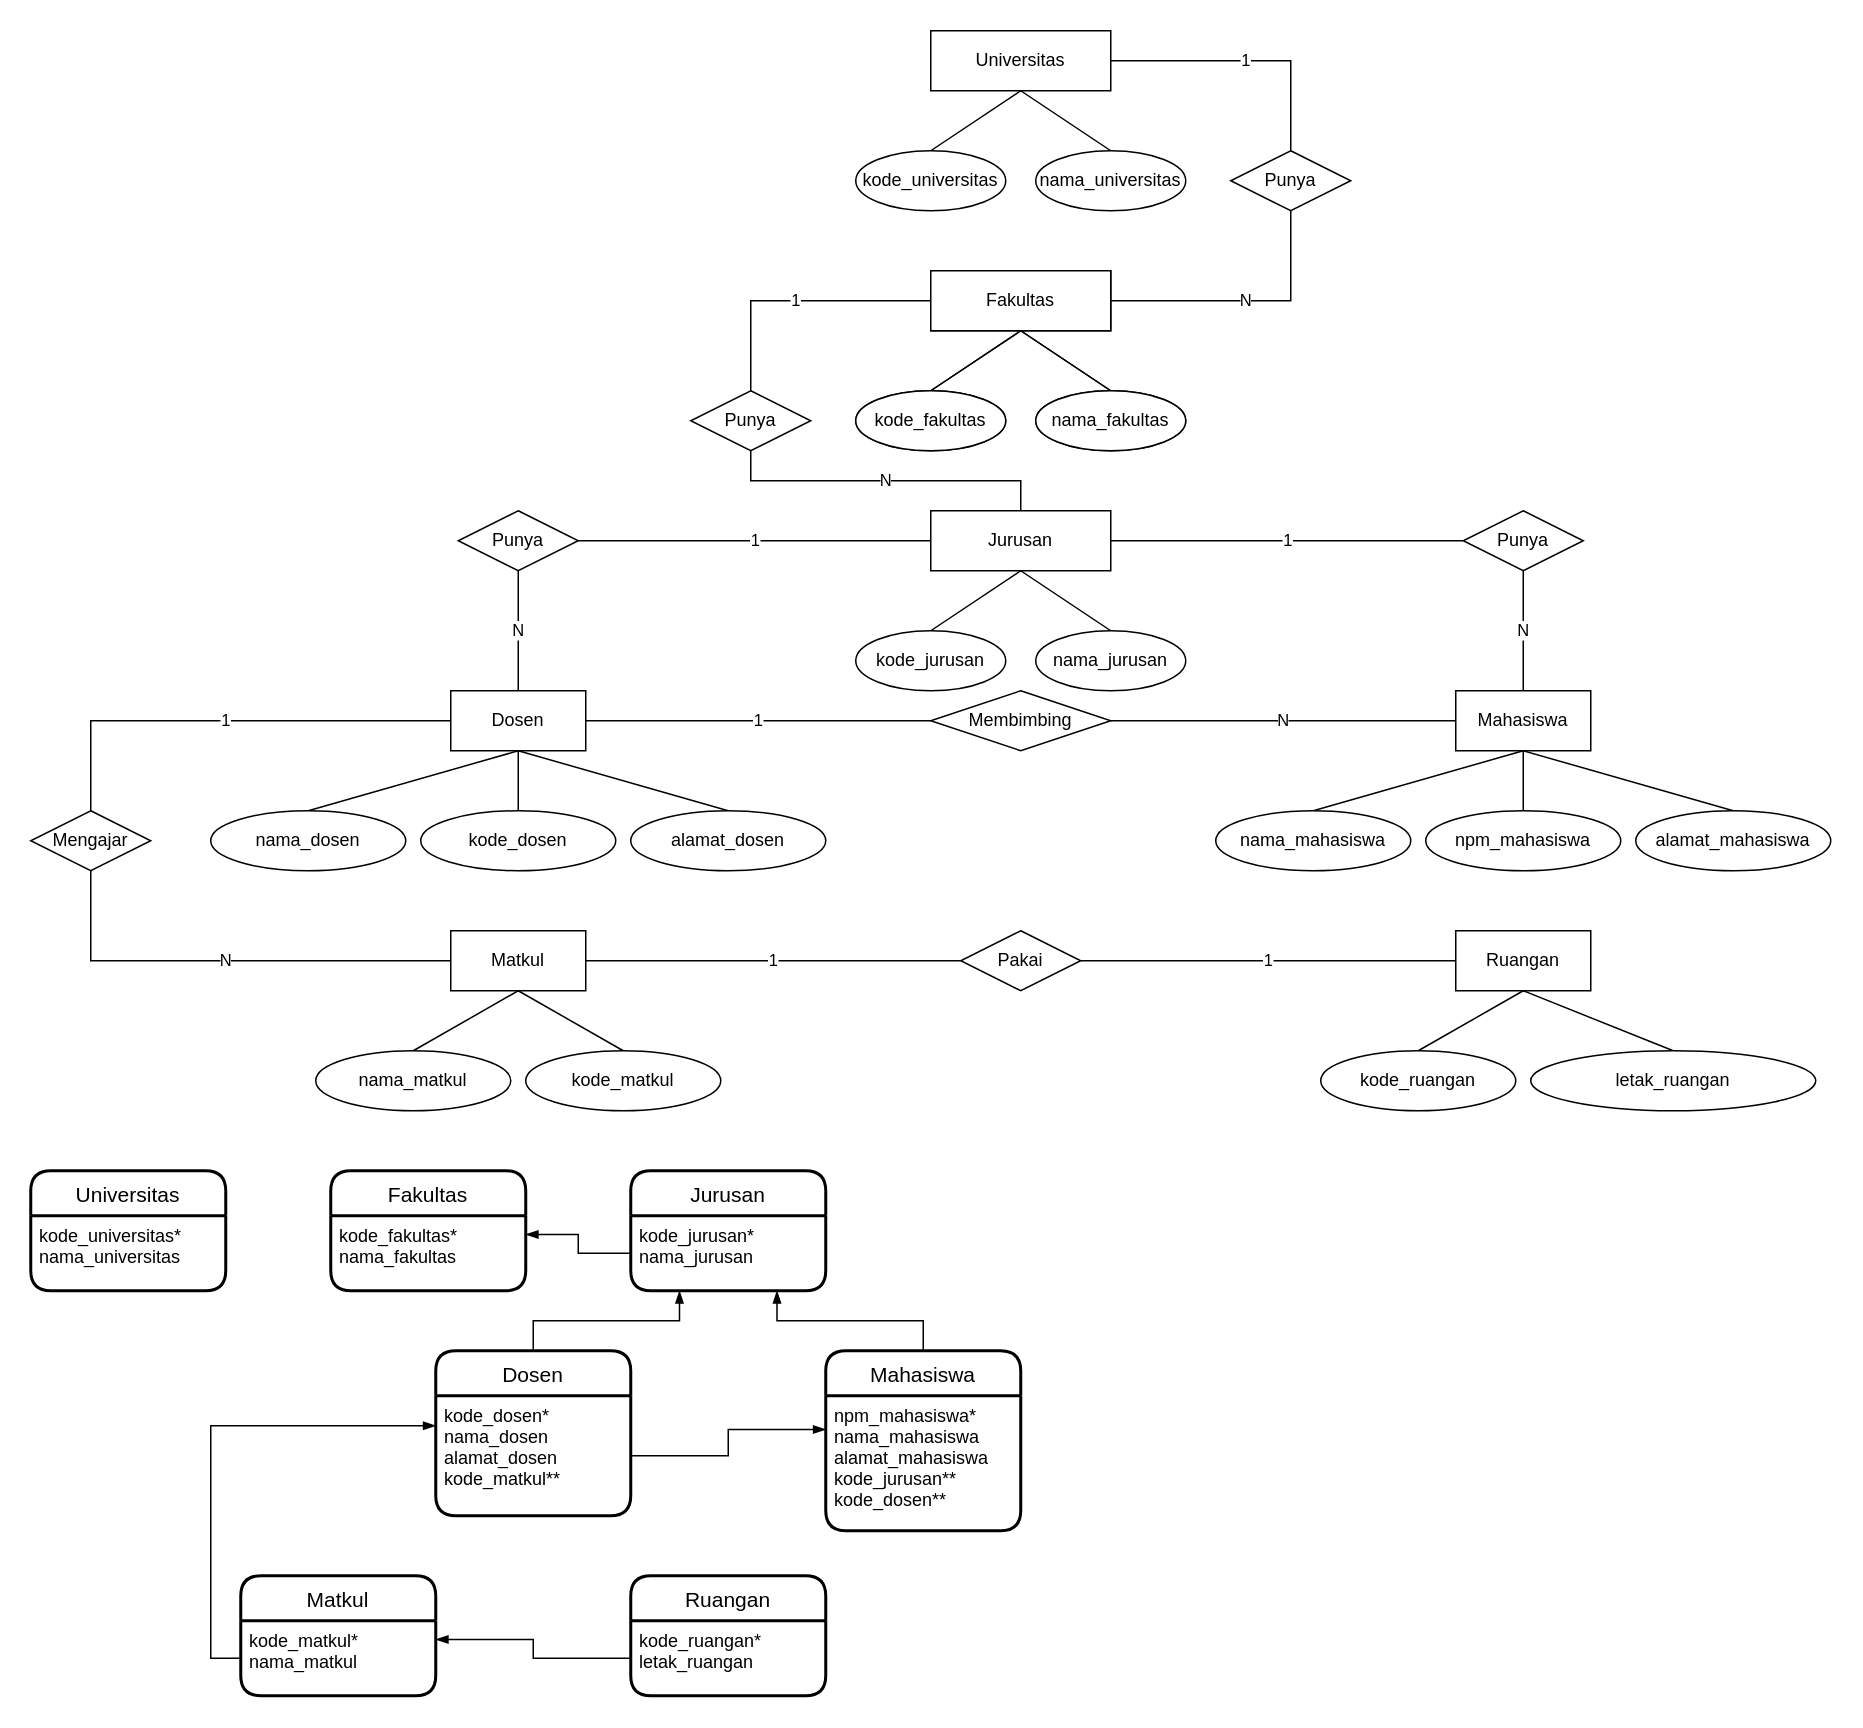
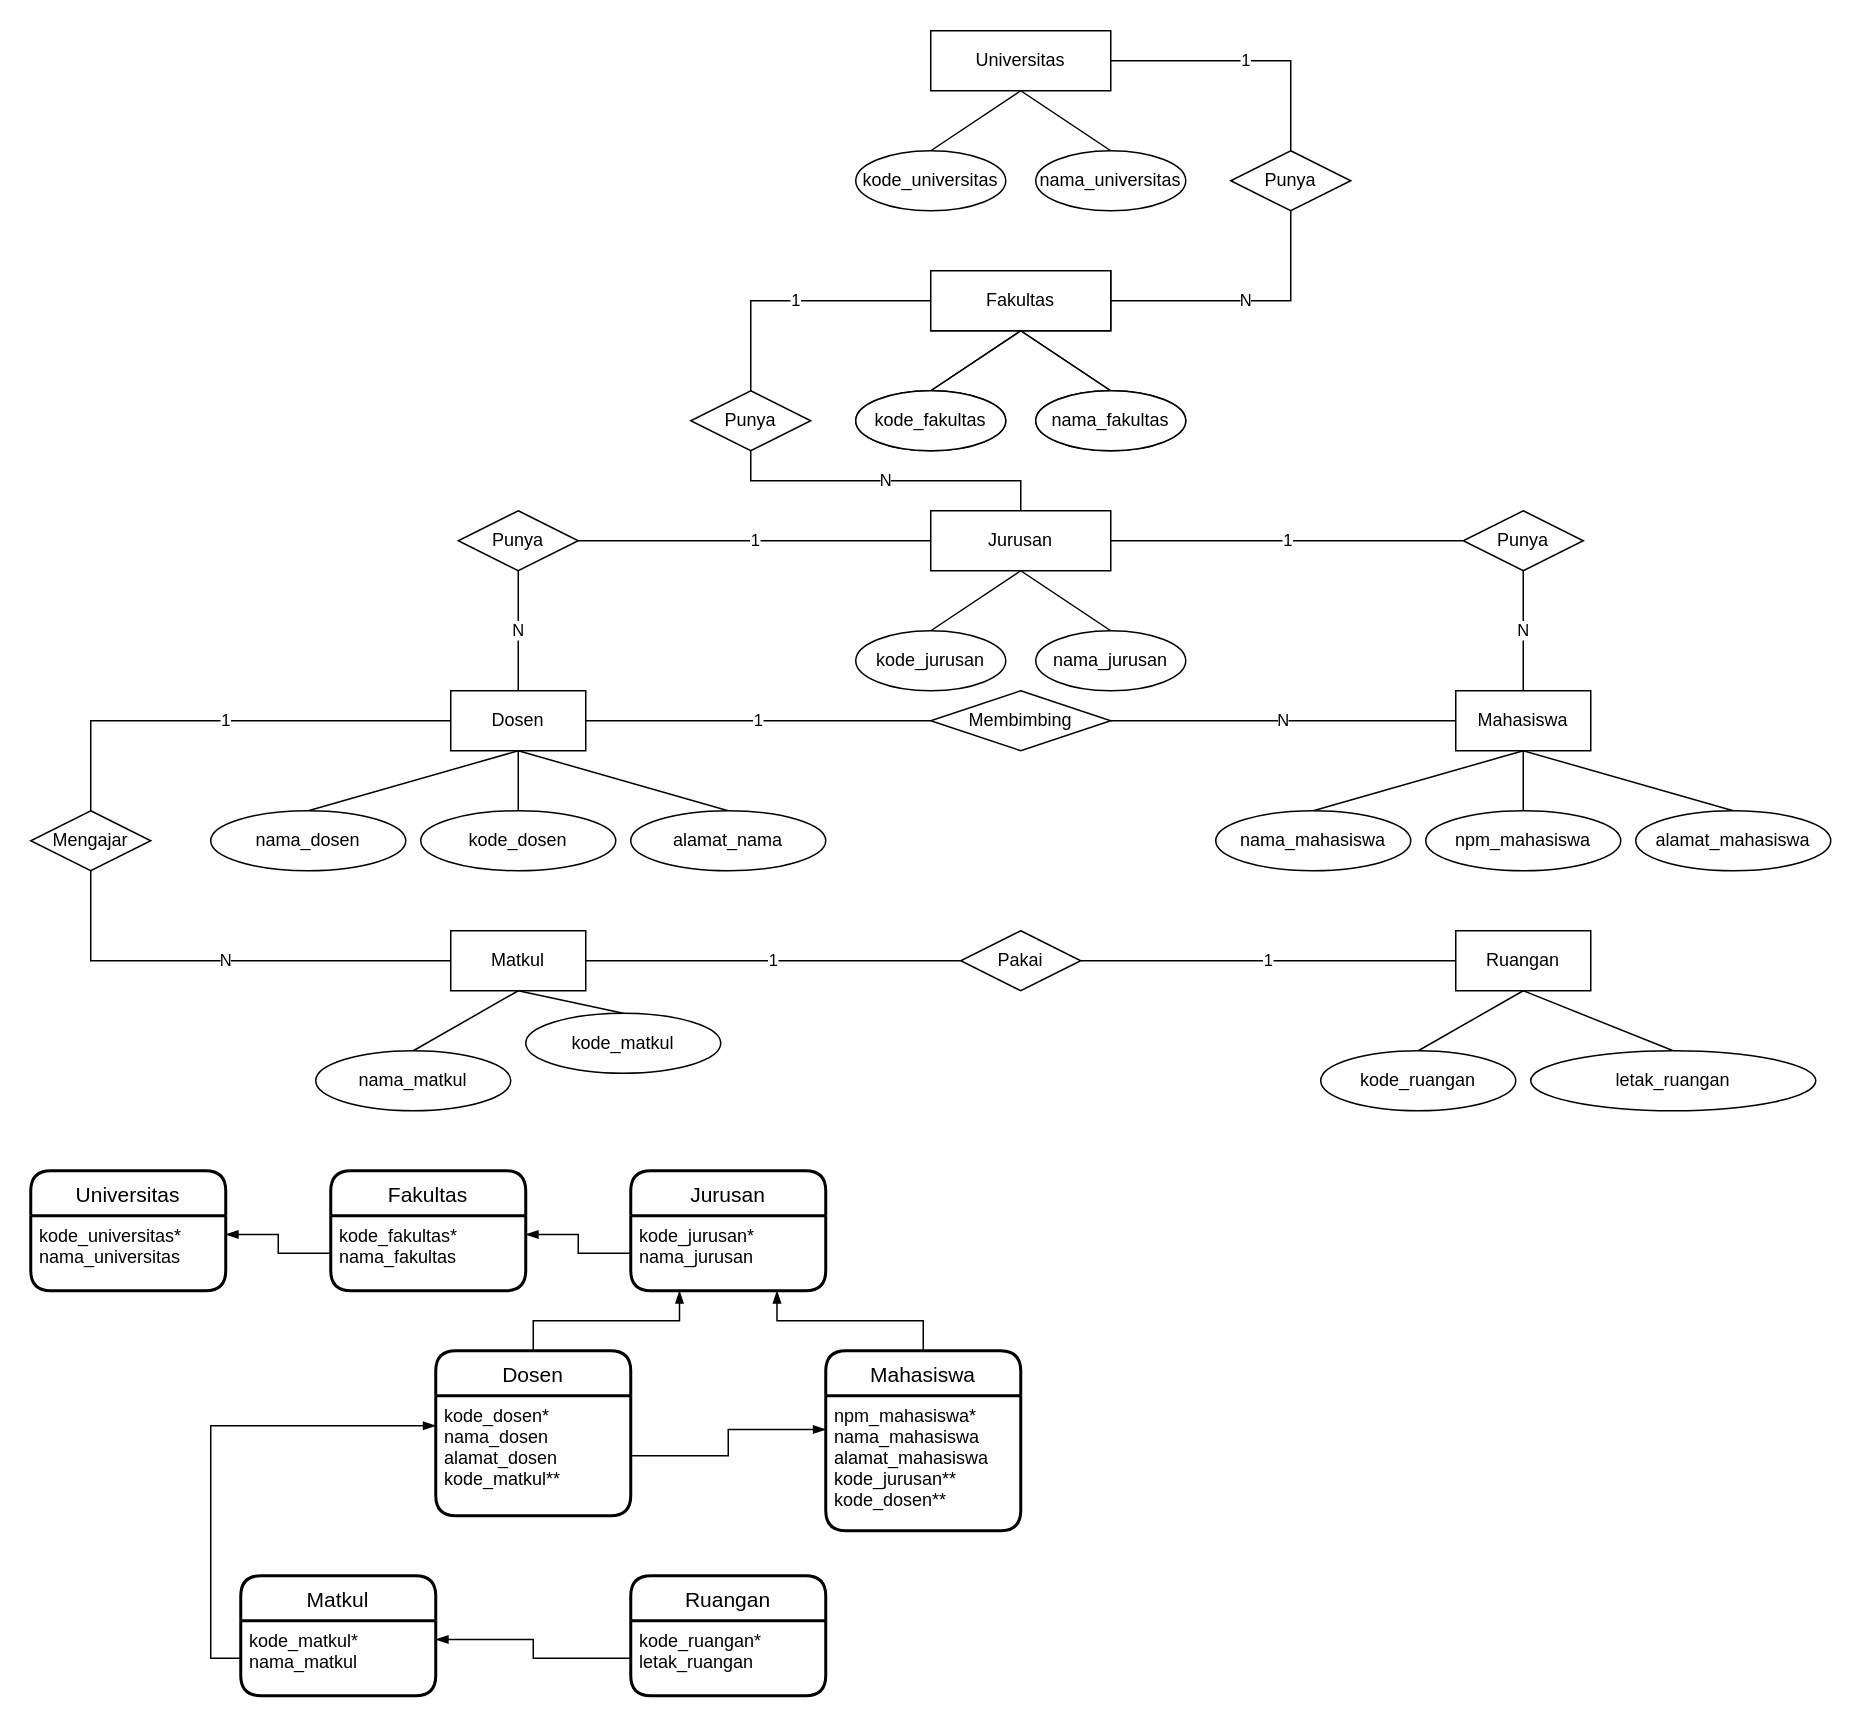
node "alamat_dosen": label "alamat_dosen" -> "alamat_nama"
node "kode_matkul": moved (623, 1081) -> (623, 1043)
edge "kode_fakultas* nama_fakultas" -> "kode_universitas* nama_universitas": added
